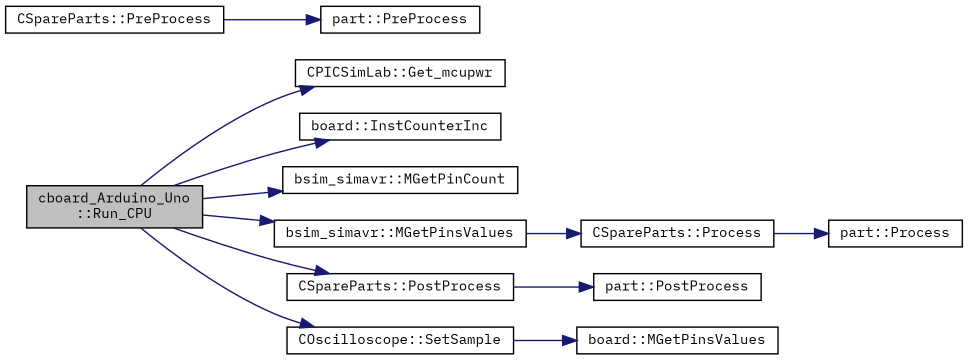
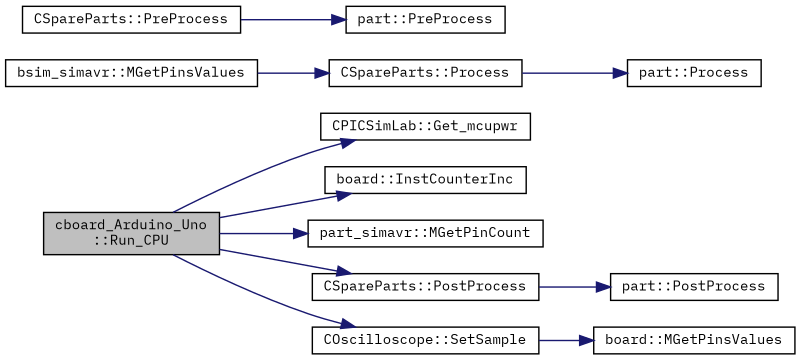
node "bsim_simavr::MGetPinCount": label "bsim_simavr::MGetPinCount" -> "part_simavr::MGetPinCount"
edge "cboard_Arduino_Uno ::Run_CPU" -> "bsim_simavr::MGetPinsValues": removed
